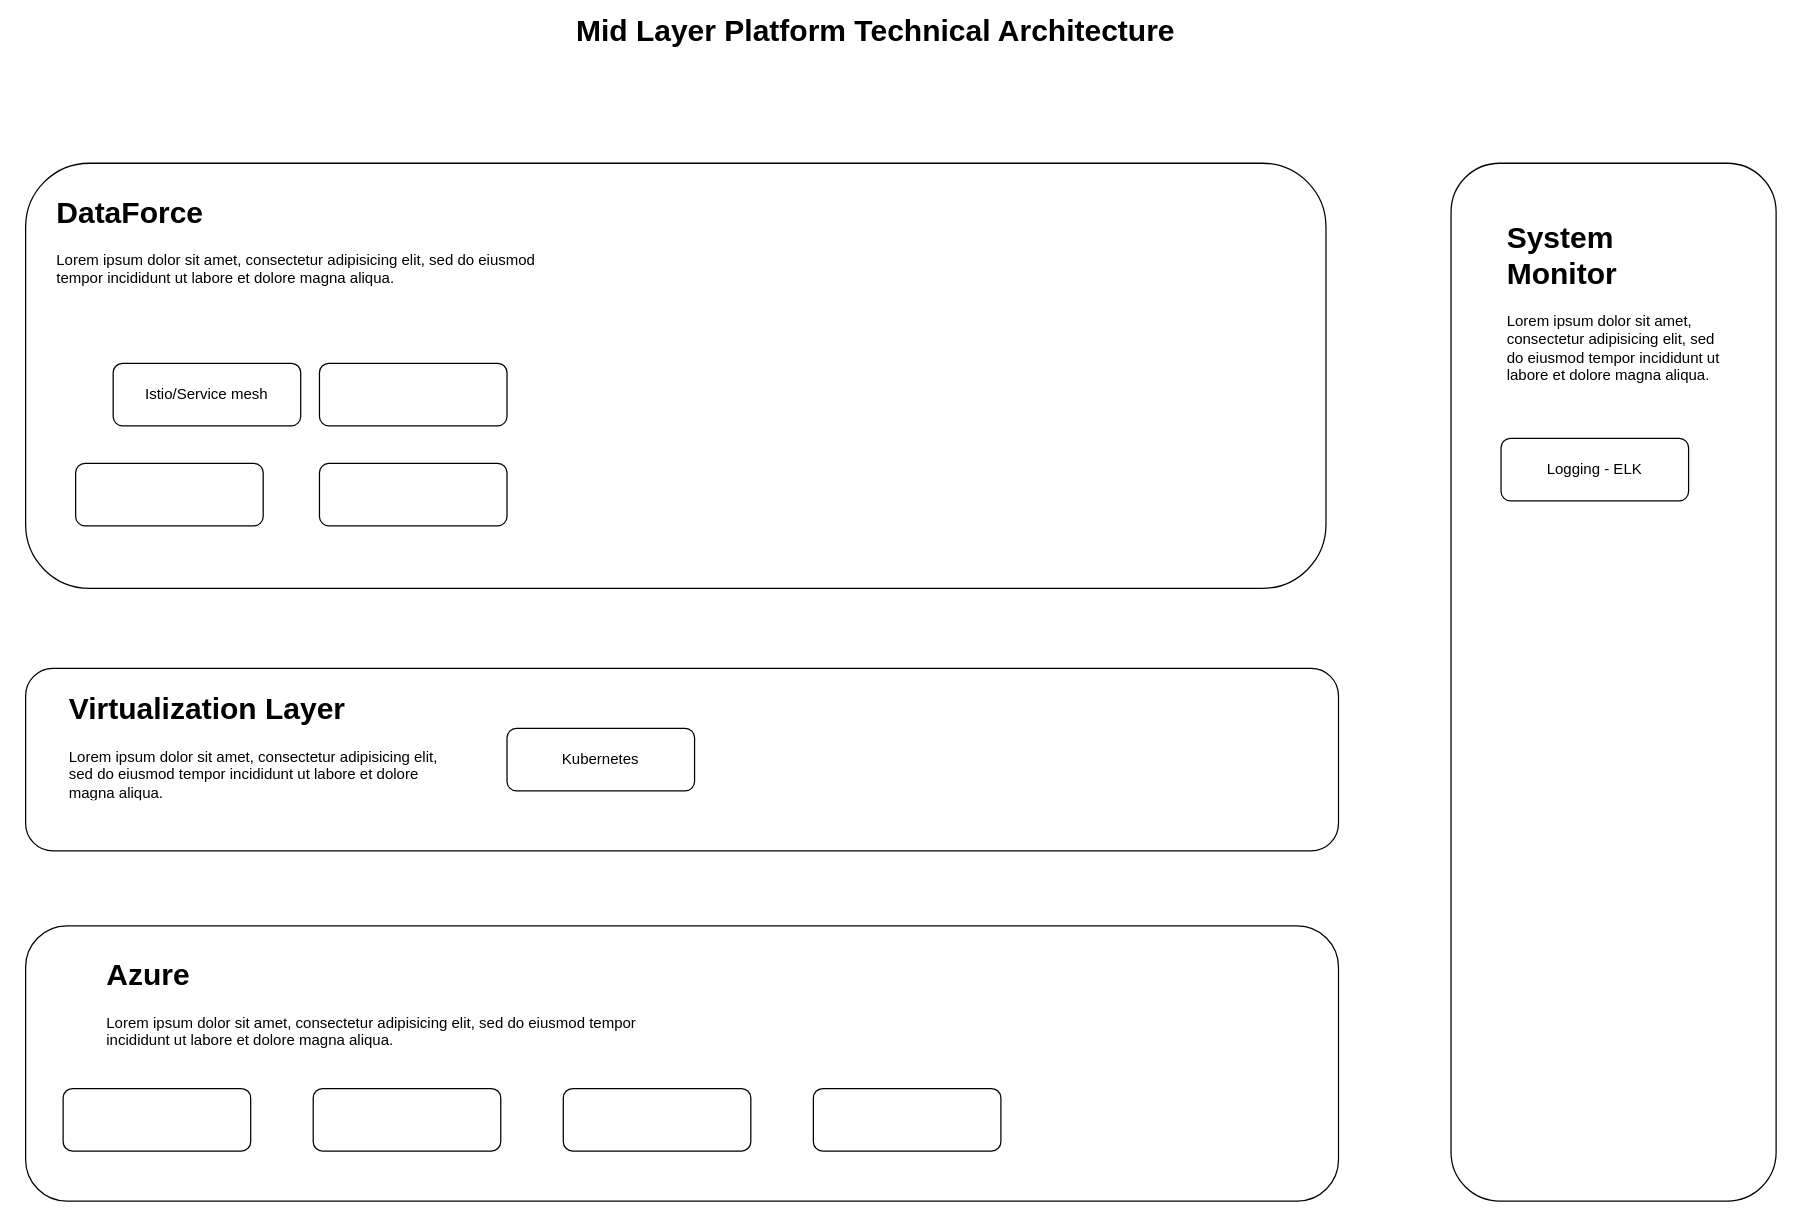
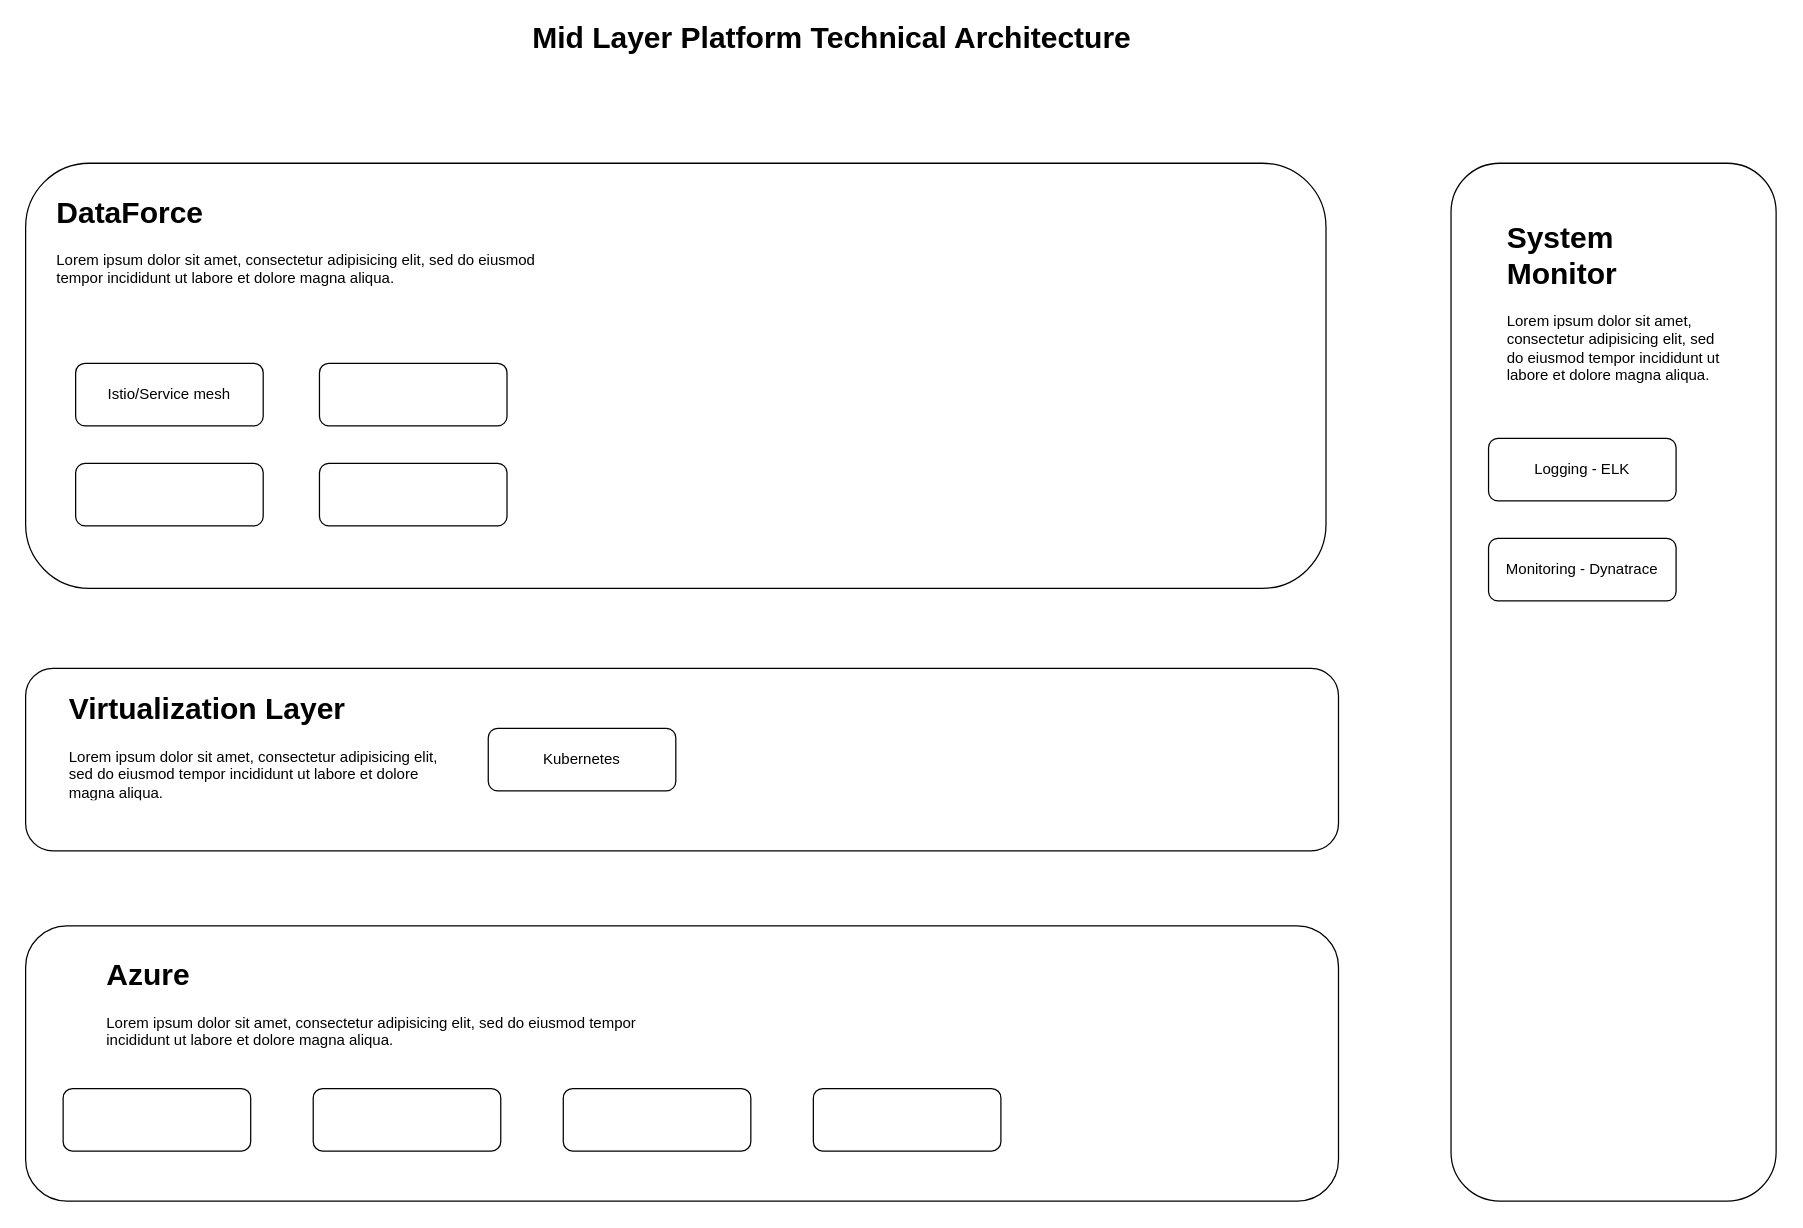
node "Mid Layer Platform Technical Architecture": moved (876, 32) -> (832, 38)
node "Istio/Service mesh": moved (207, 394) -> (169, 394)
node "Logging - ELK": moved (1594, 469) -> (1582, 469)
node "Monitoring - Dynatrace": added
node "Kubernetes": moved (601, 759) -> (582, 759)
